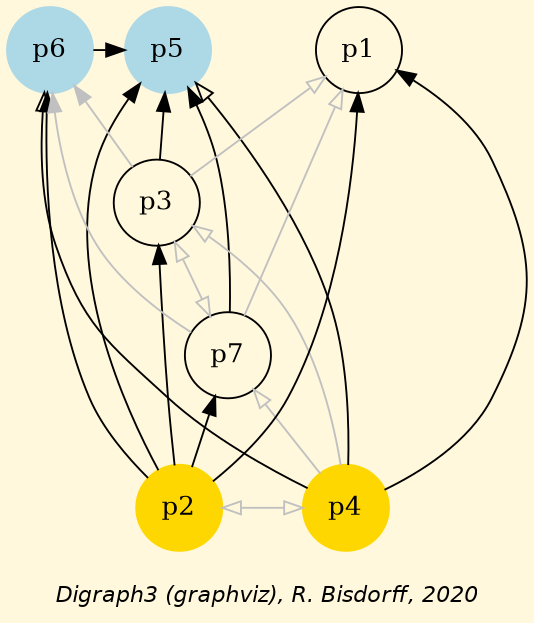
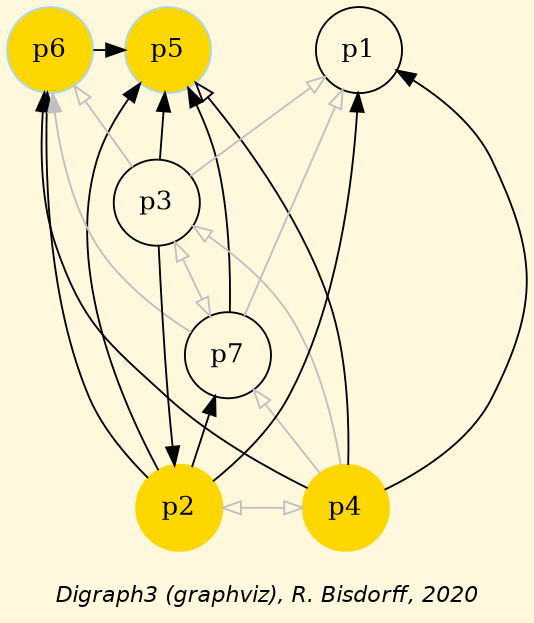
node "p6": fillcolor lightblue -> gold
node "p5": fillcolor lightblue -> gold
edge "p3" -> "p6": arrowhead normal -> empty
edge "p4" -> "p6": arrowhead empty -> normal
edge "p2" -> "p3": reversed
